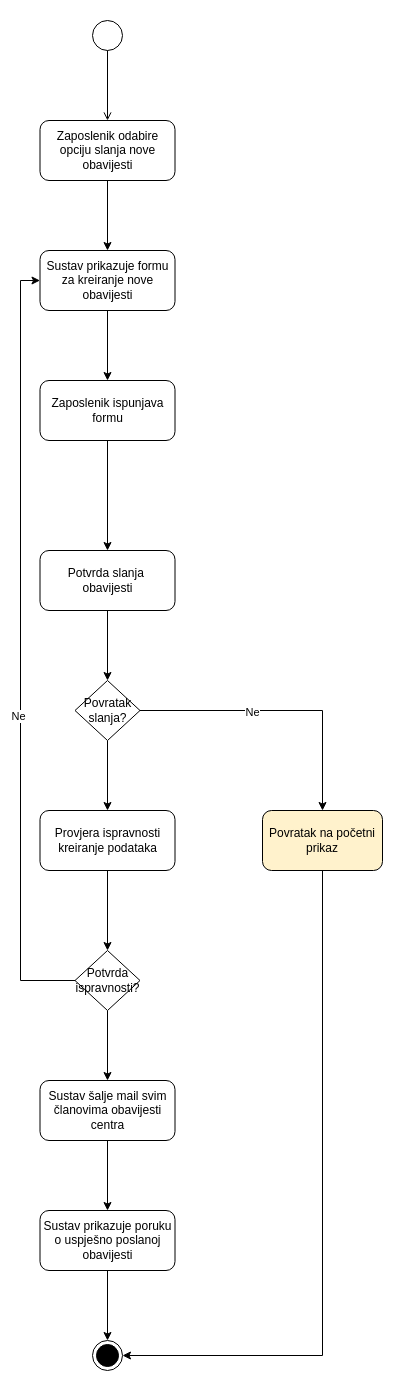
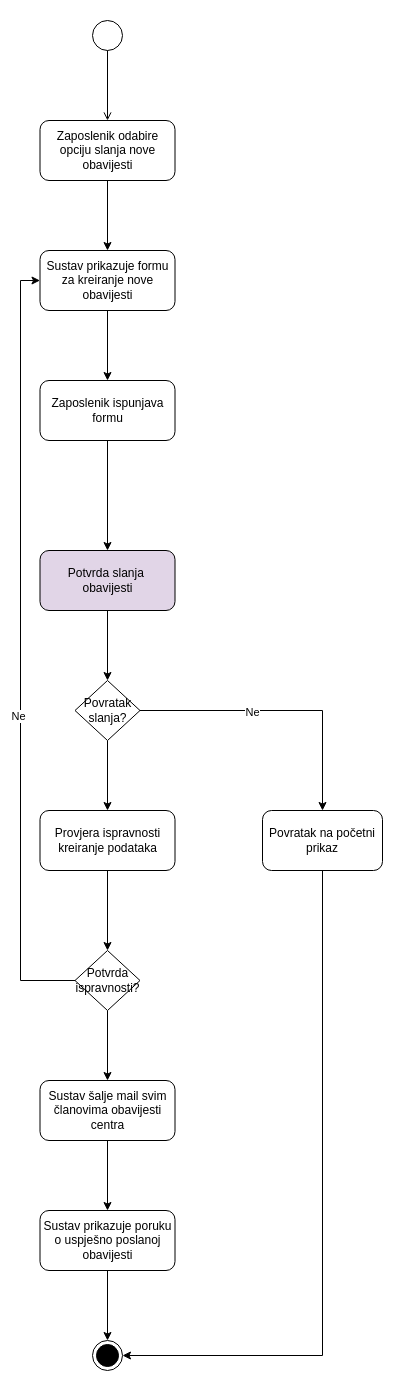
node "Potvrda slanja obavijesti": fillcolor #ffffff -> #e1d5e7
node "Povratak na početni prikaz": fillcolor #fff2cc -> #ffffff
